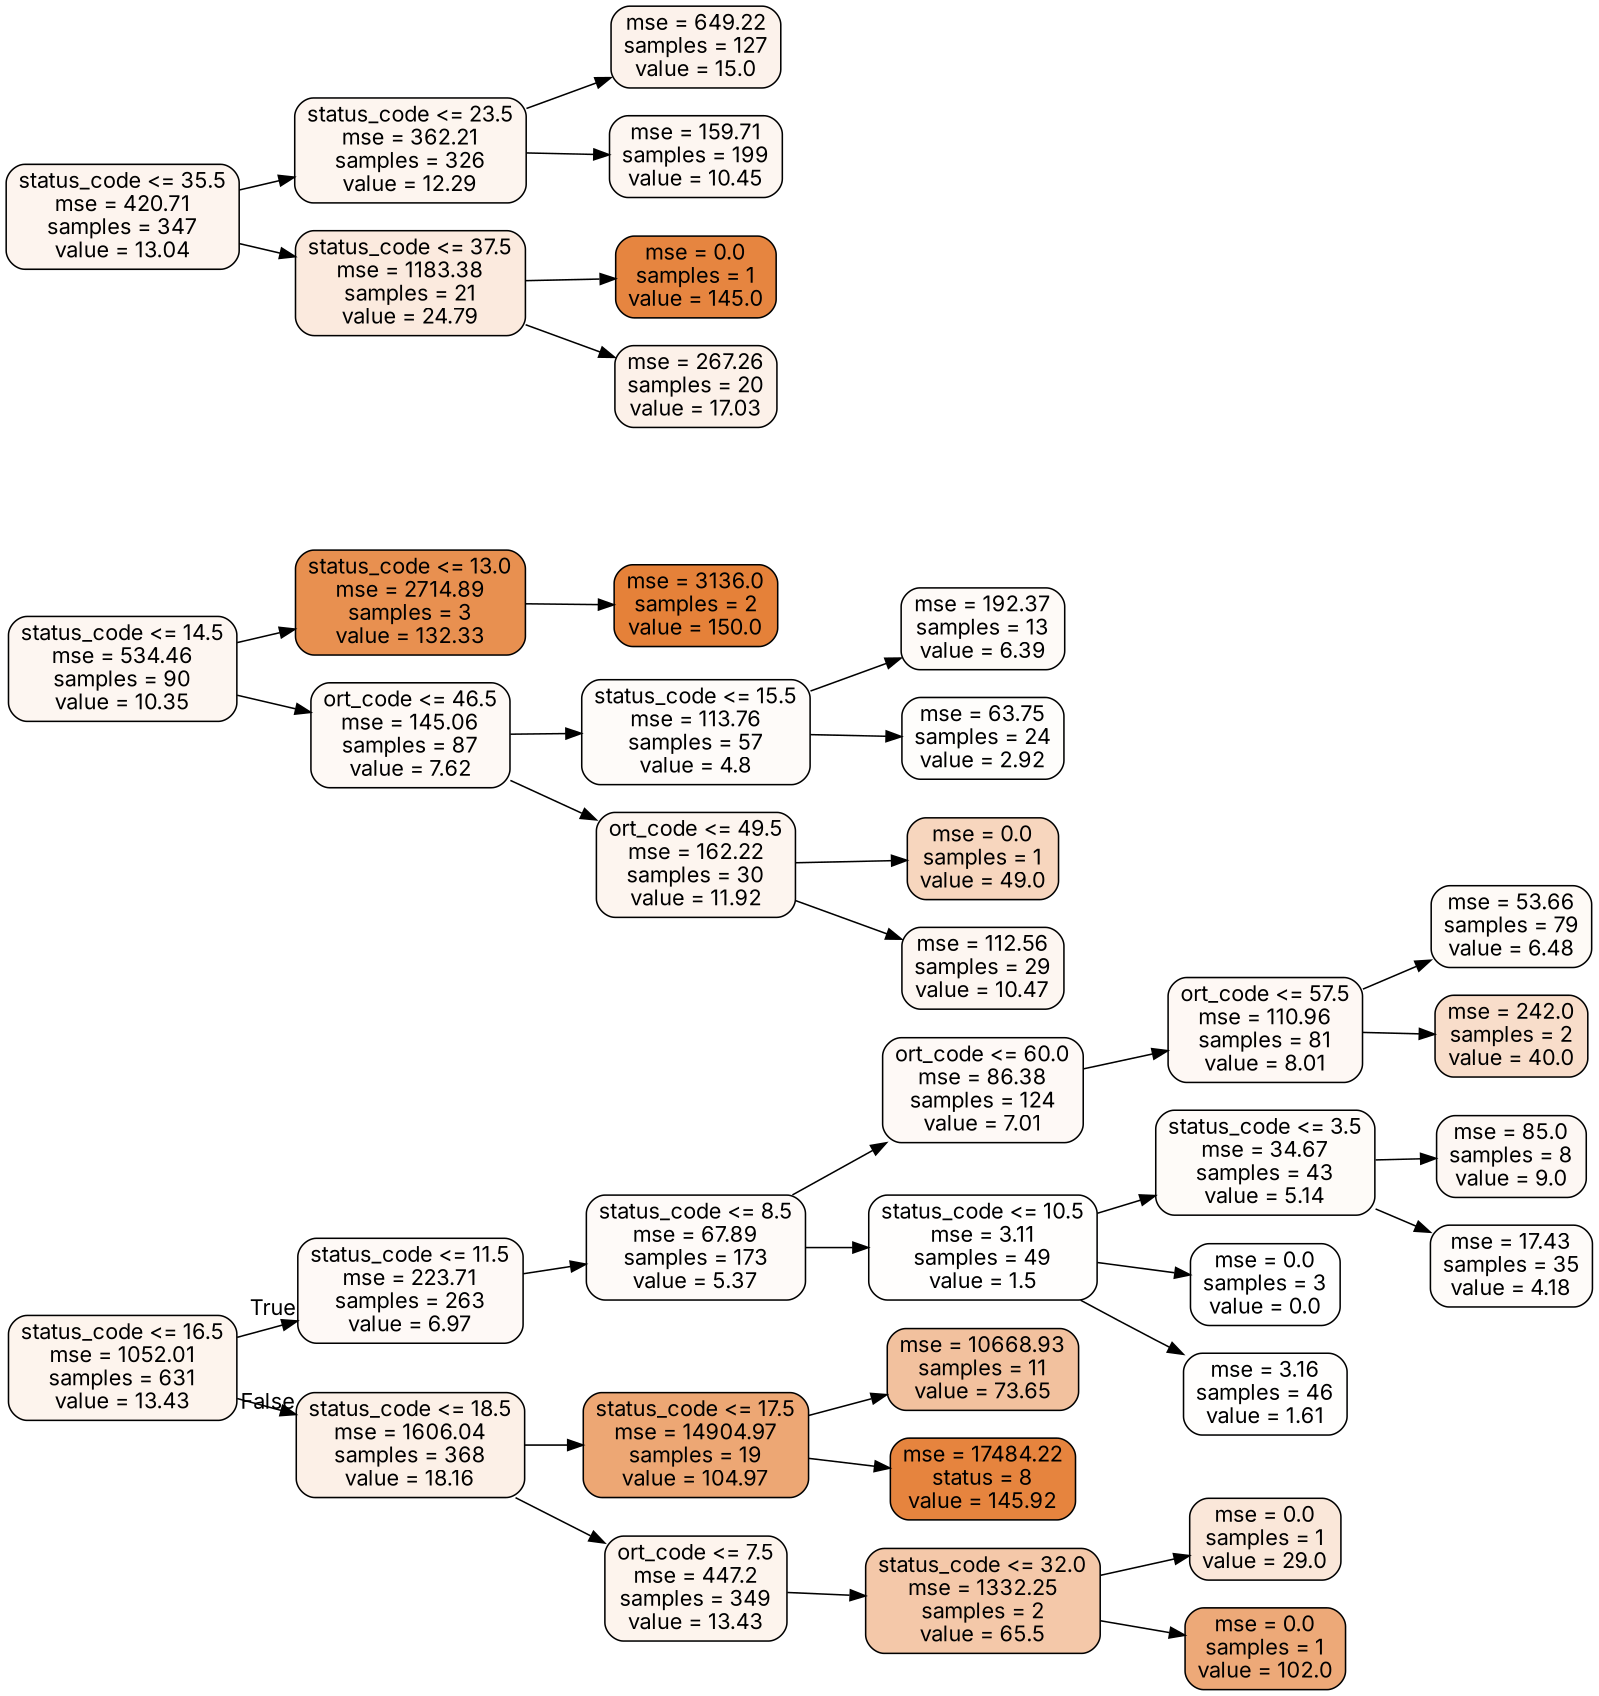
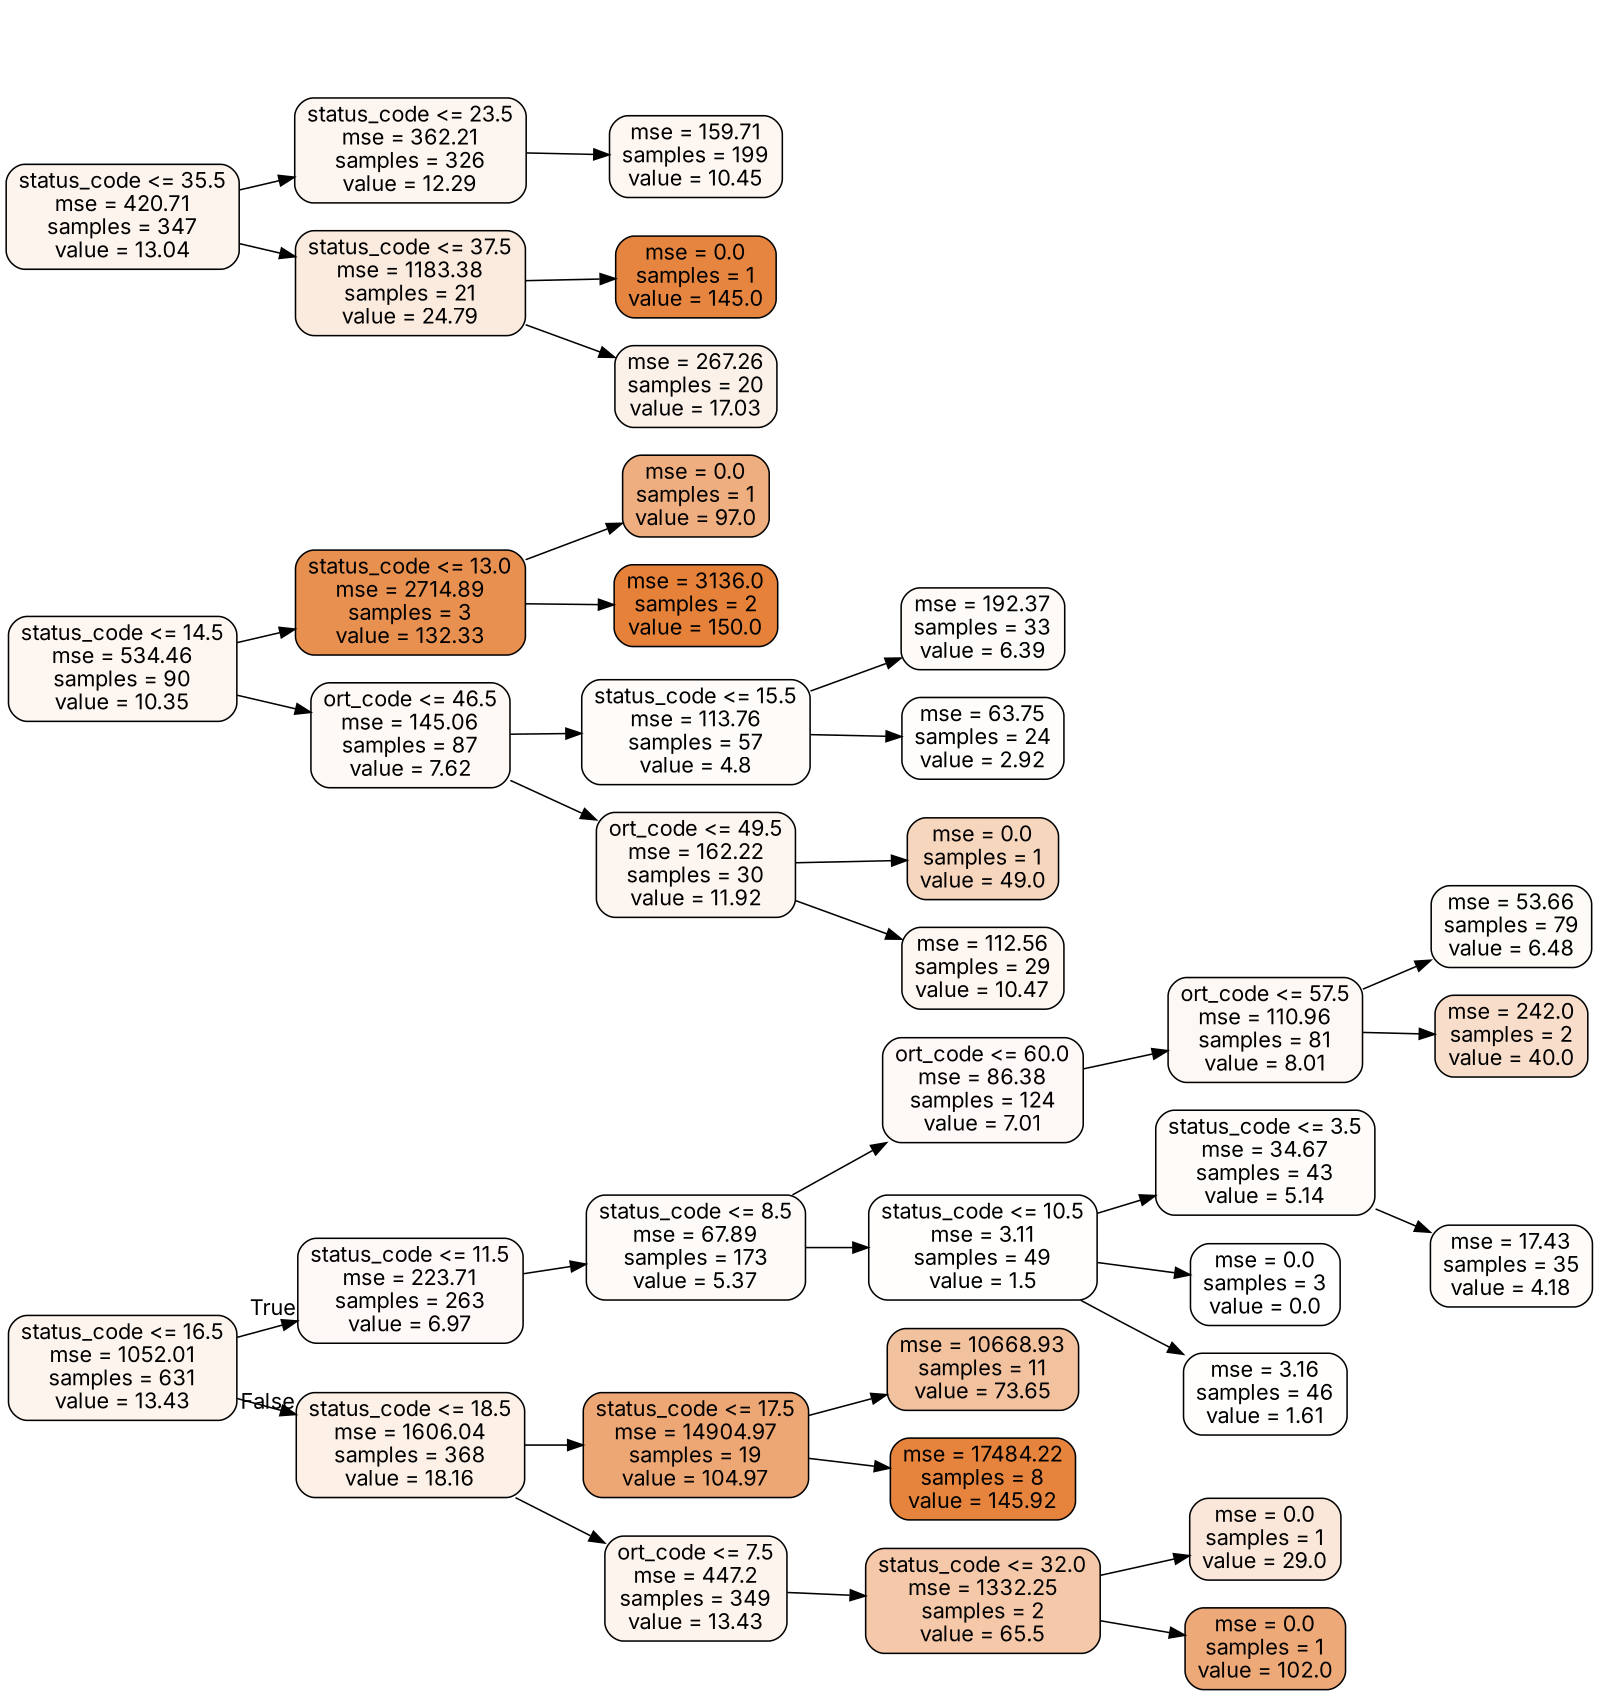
node "mse = 649.22 samples = 127 value = 15.0": removed
node "mse = 0.0 samples = 1 value = 97.0": added
node "mse = 192.37 samples = 13 value = 6.39": label "mse = 192.37 samples = 13 value = 6.39" -> "mse = 192.37 samples = 33 value = 6.39"
node "mse = 85.0 samples = 8 value = 9.0": removed
node "mse = 17484.22 status = 8 value = 145.92": label "mse = 17484.22 status = 8 value = 145.92" -> "mse = 17484.22 samples = 8 value = 145.92"
